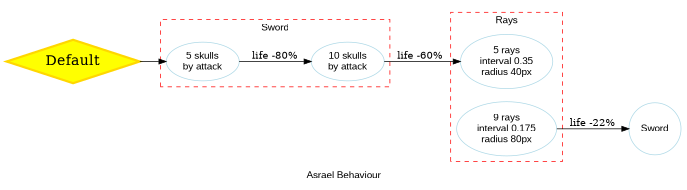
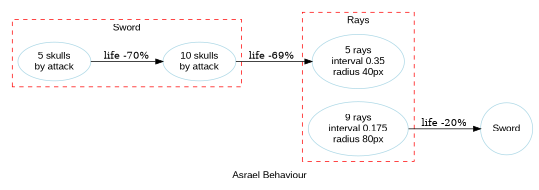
edge "5 skulls by attack" -> "10 skulls by attack": label "life -80%" -> "life -70%"
edge "10 skulls by attack" -> "5 rays interval 0.35 radius 40px": label "life -60%" -> "life -69%"
node "Default": removed
edge "9 rays interval 0.175 radius 80px" -> "Sword": label "life -22%" -> "life -20%"
